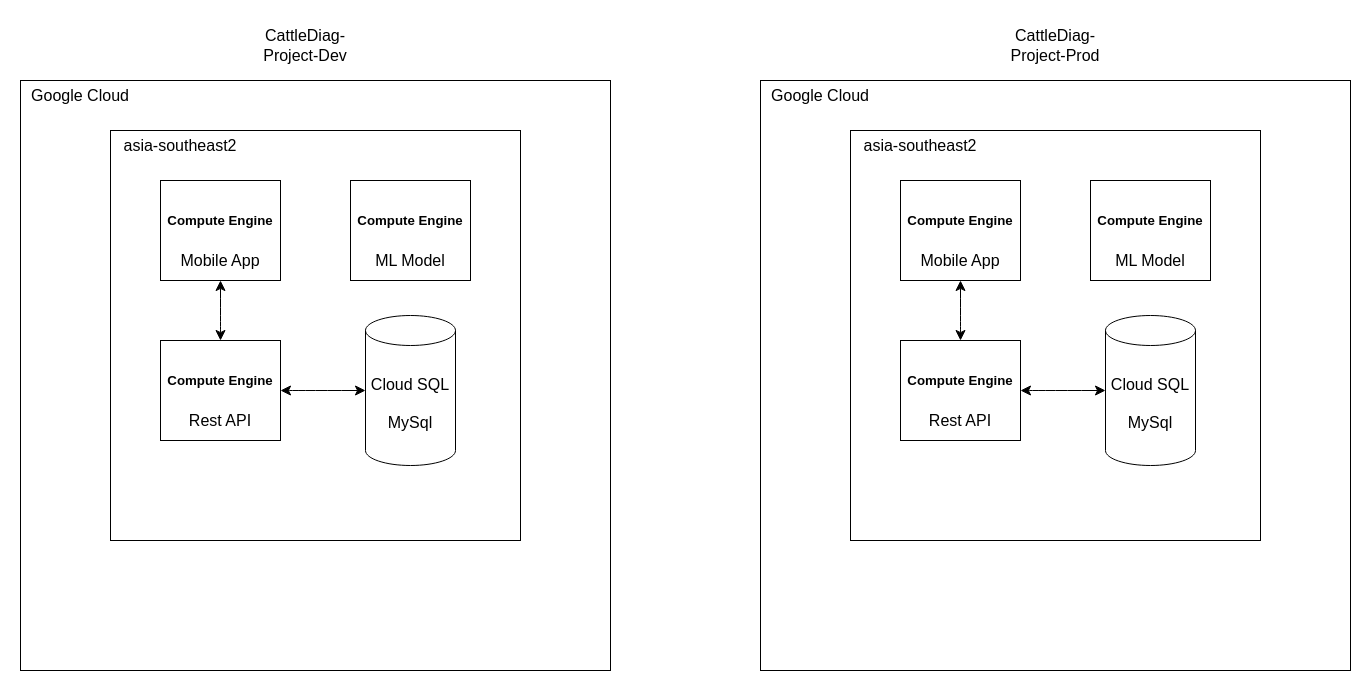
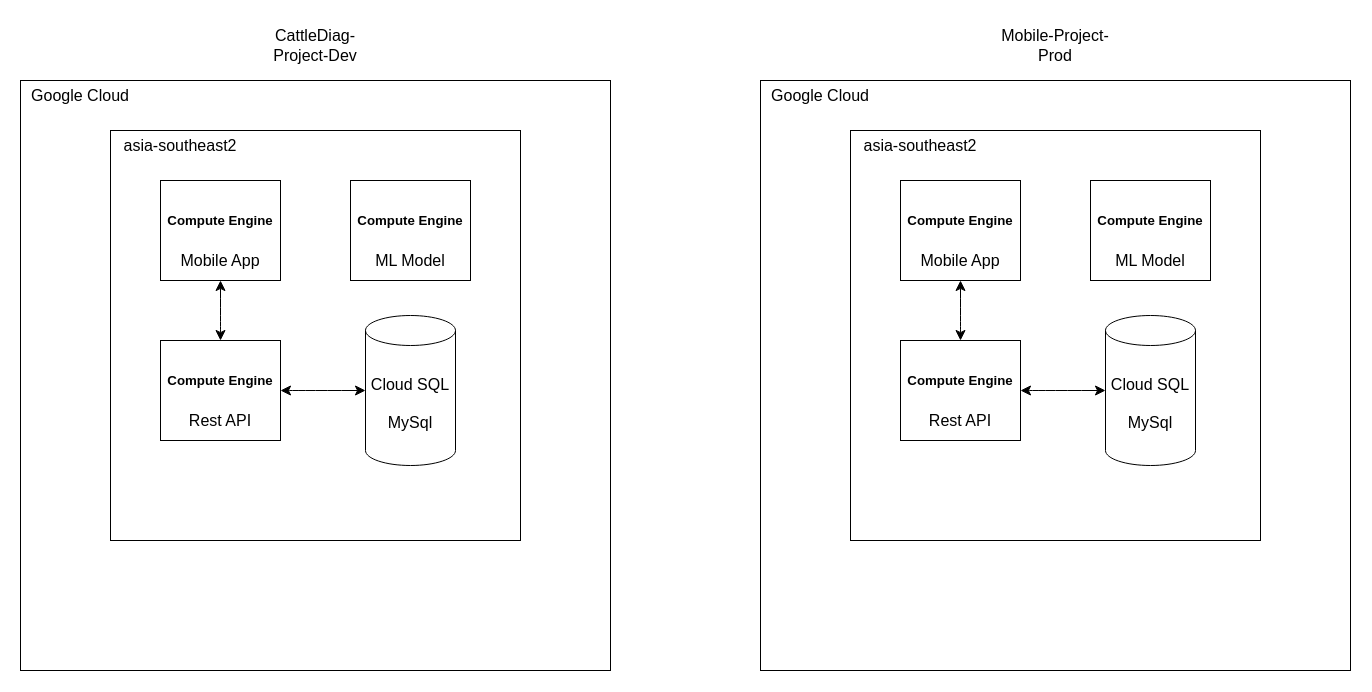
node "CattleDiag-Project-Dev": moved (306, 46) -> (316, 46)
node "CattleDiag-Project-Prod": label "CattleDiag-Project-Prod" -> "Mobile-Project-Prod"
